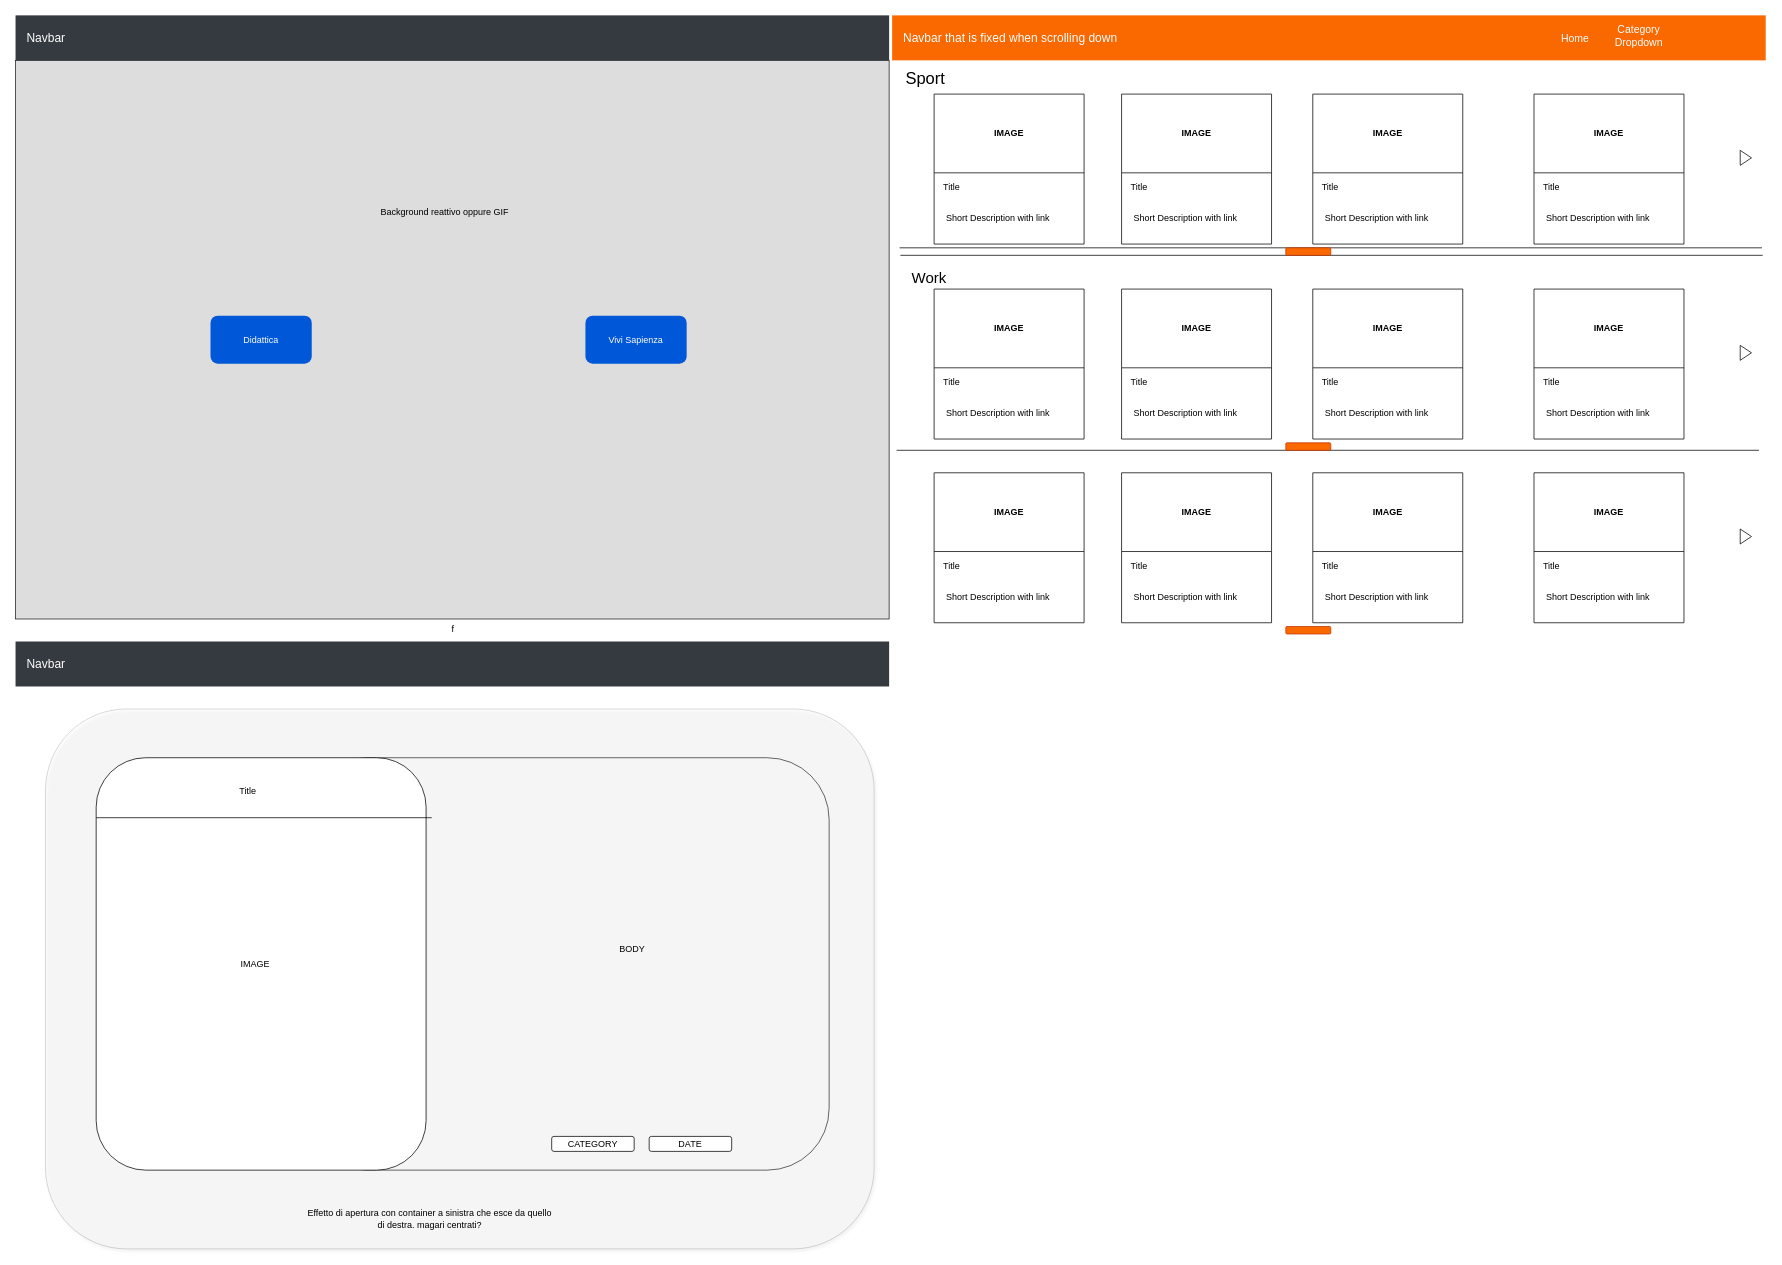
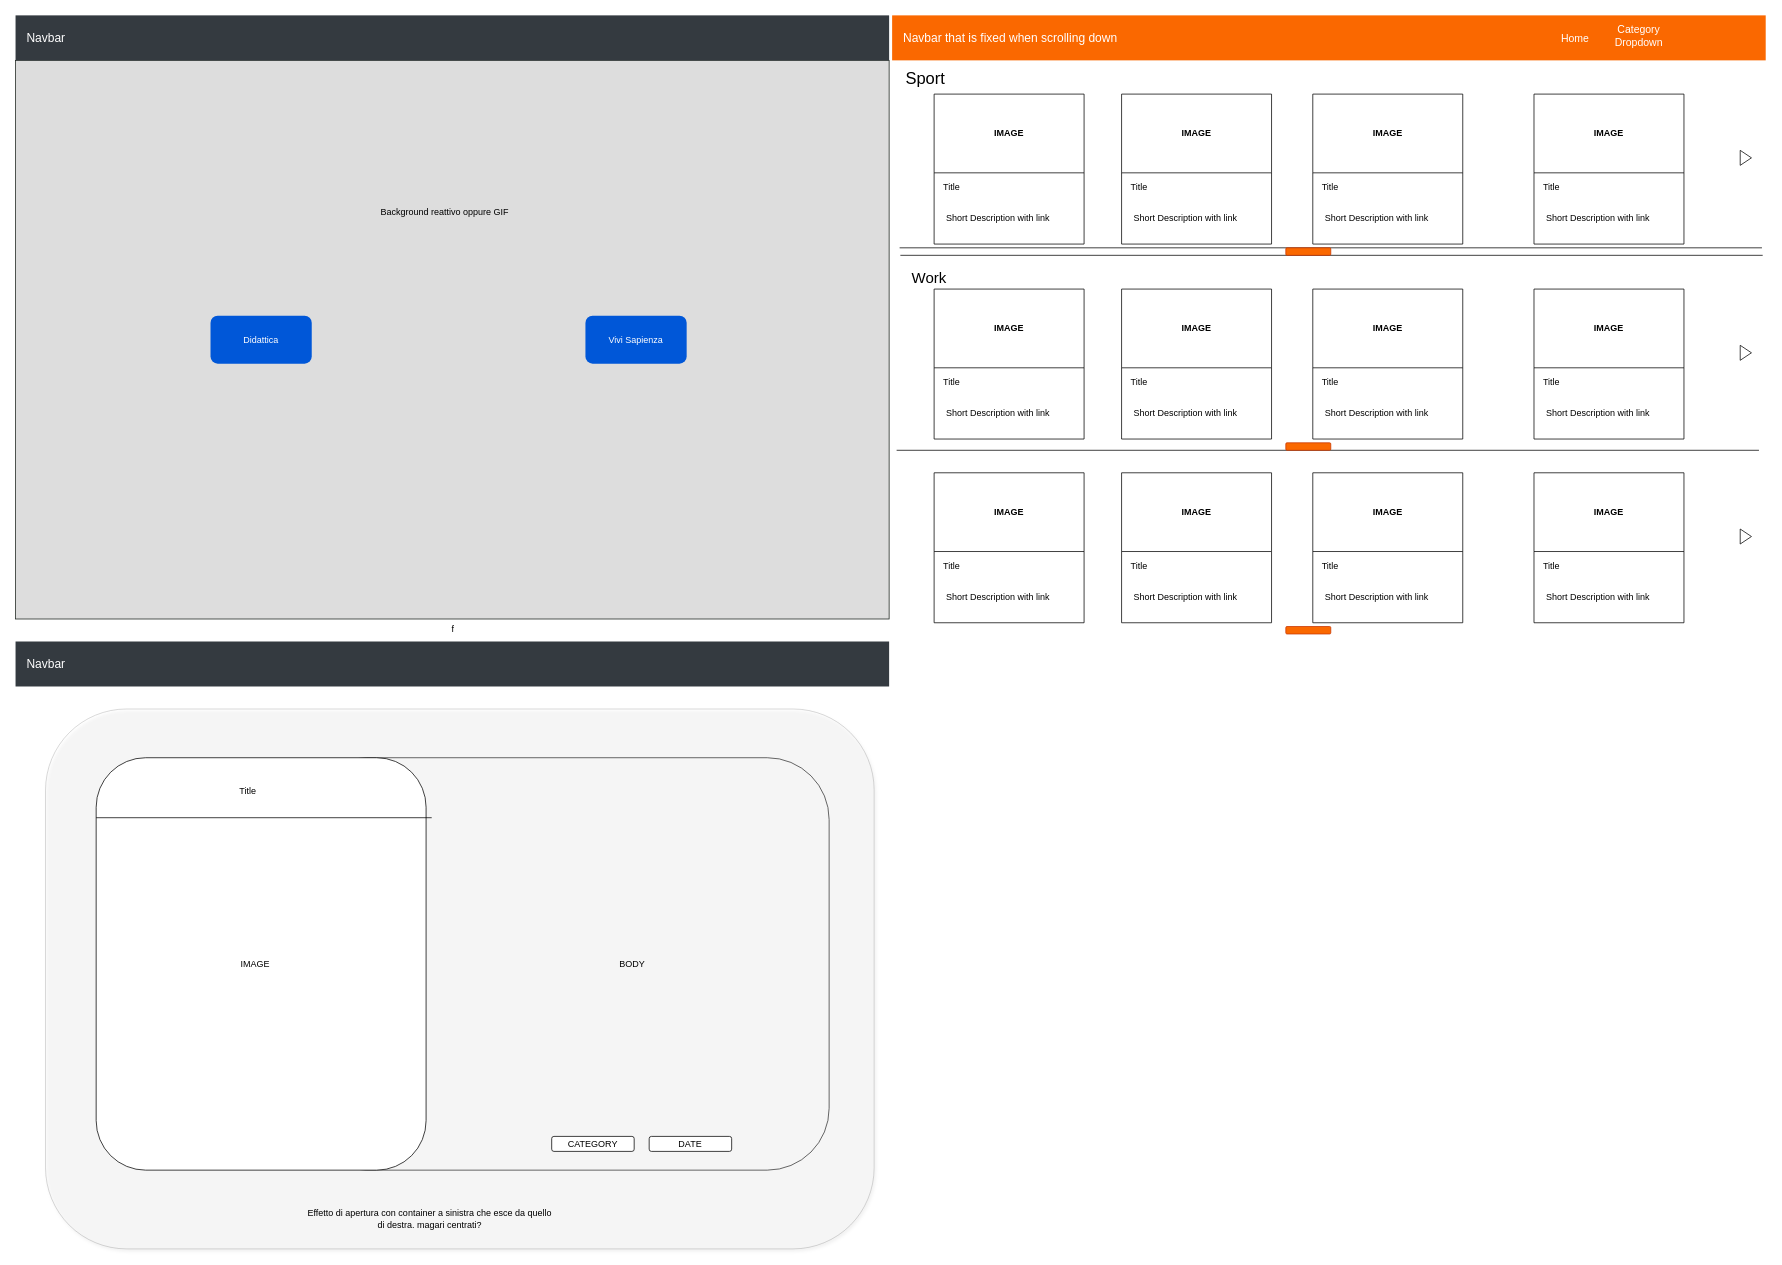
node "BODY": moved (632, 949) -> (632, 964)
